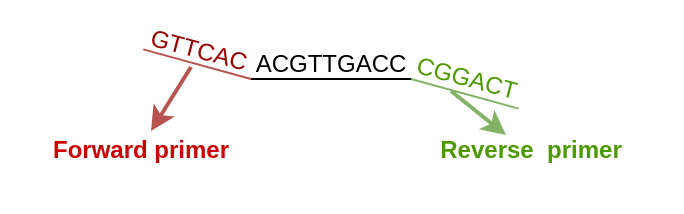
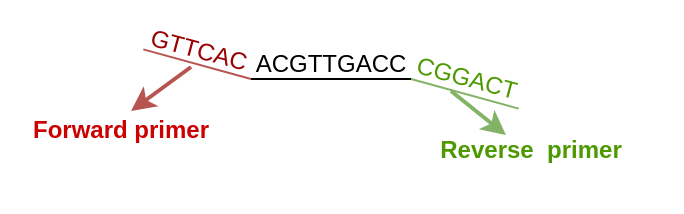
node "Forward primer": moved (141, 151) -> (121, 131)
